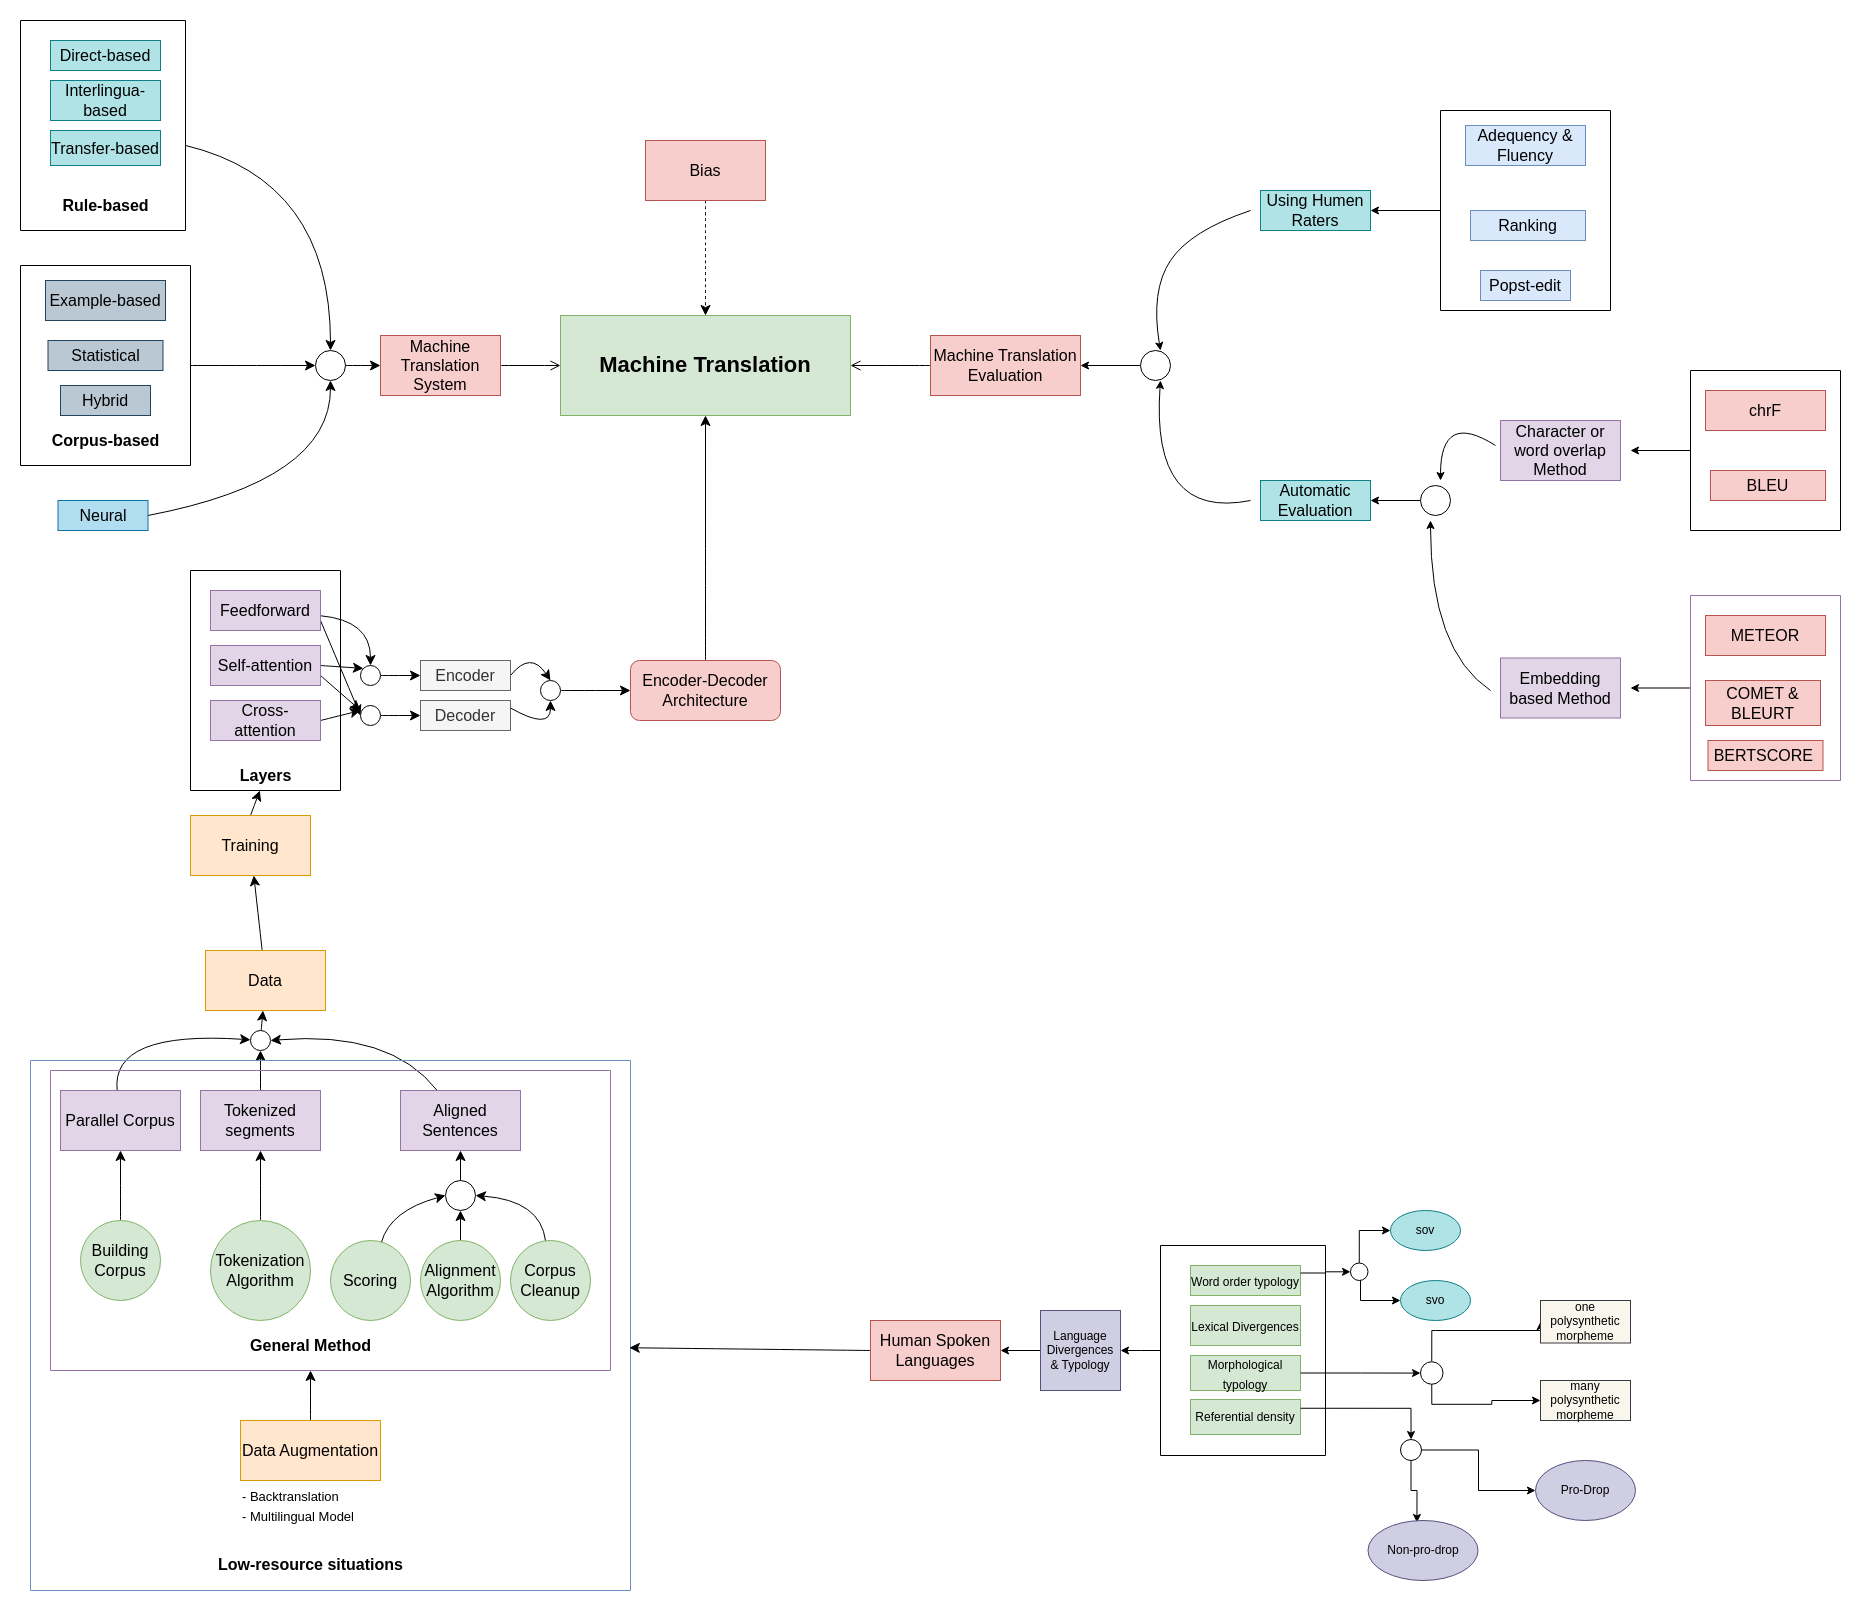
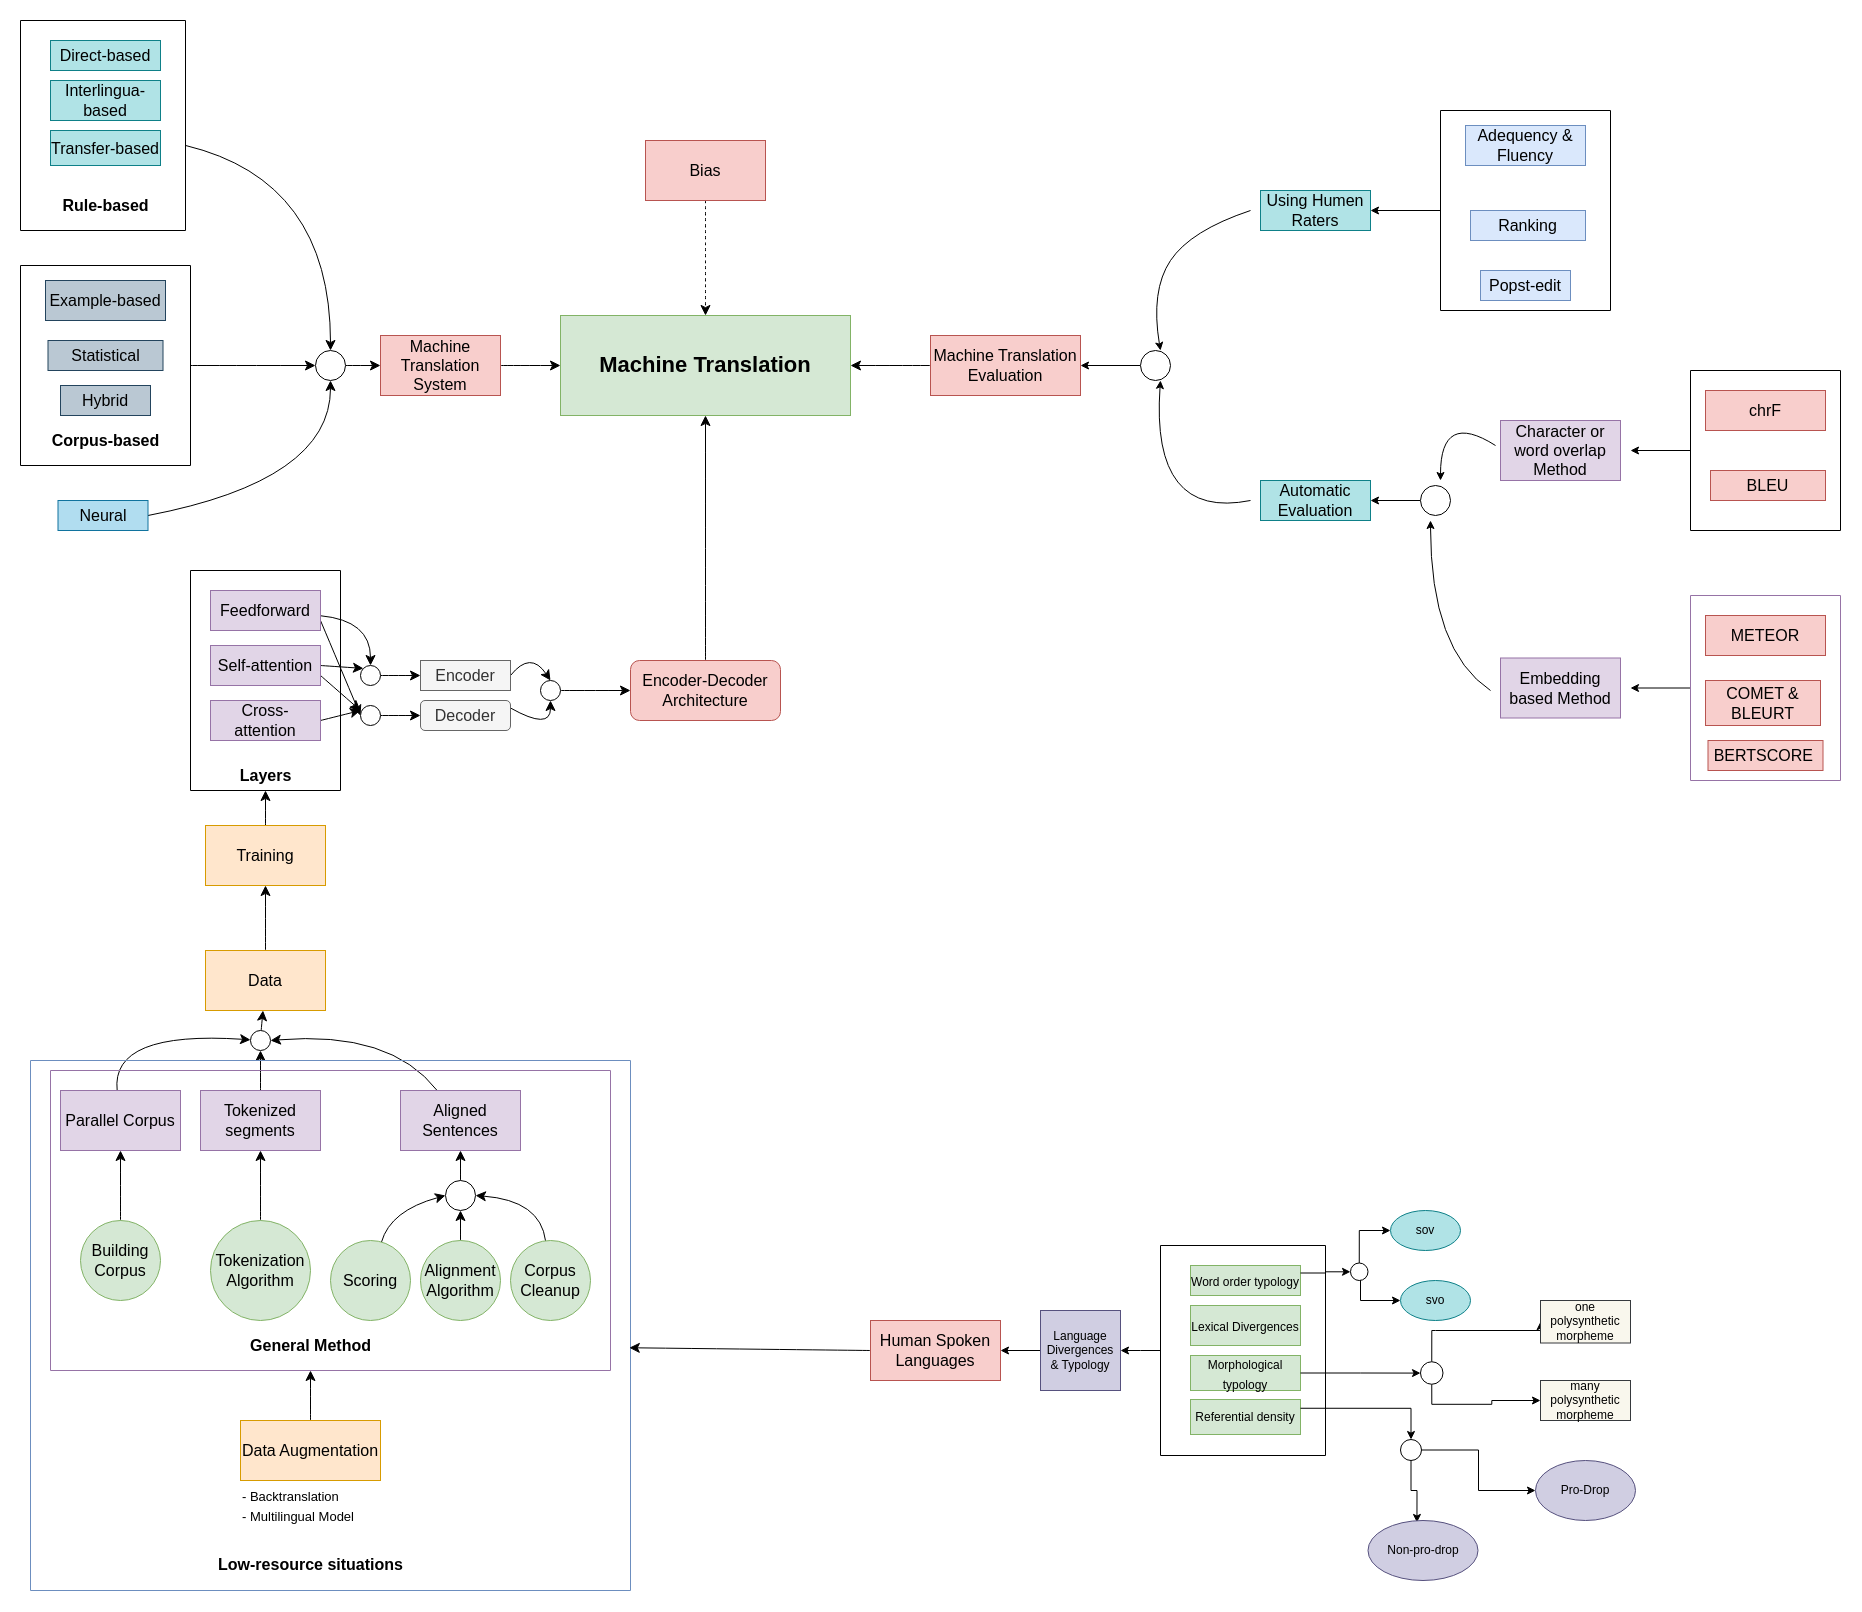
edge "Machine Translation System" -> "Machine Translation": arrowhead open -> classic
edge "Machine Translation Evaluation" -> "Machine Translation": arrowhead open -> classic
node "Decoder": shape rectangle -> rounded rectangle
node "Training": moved (251, 846) -> (266, 856)
